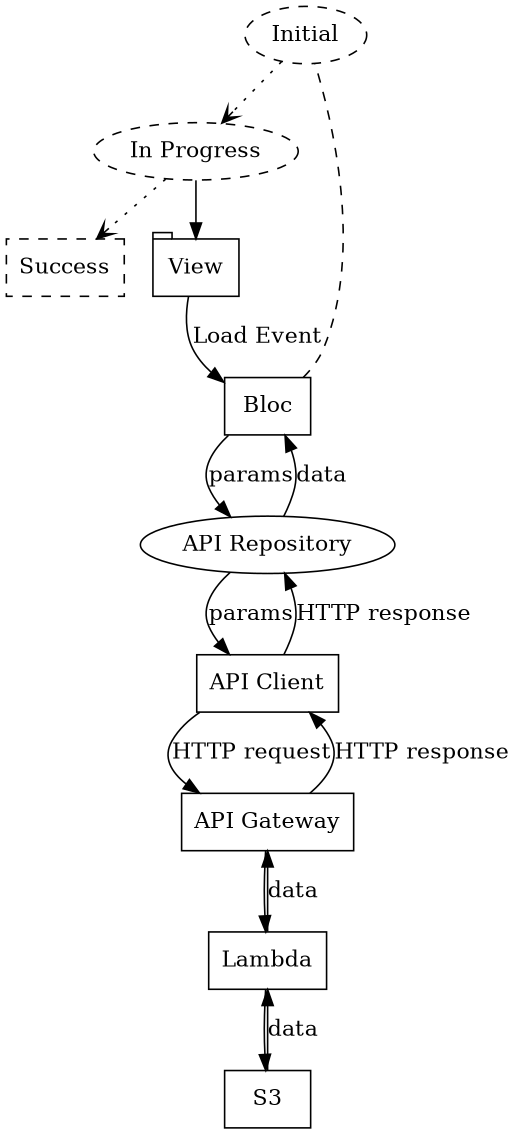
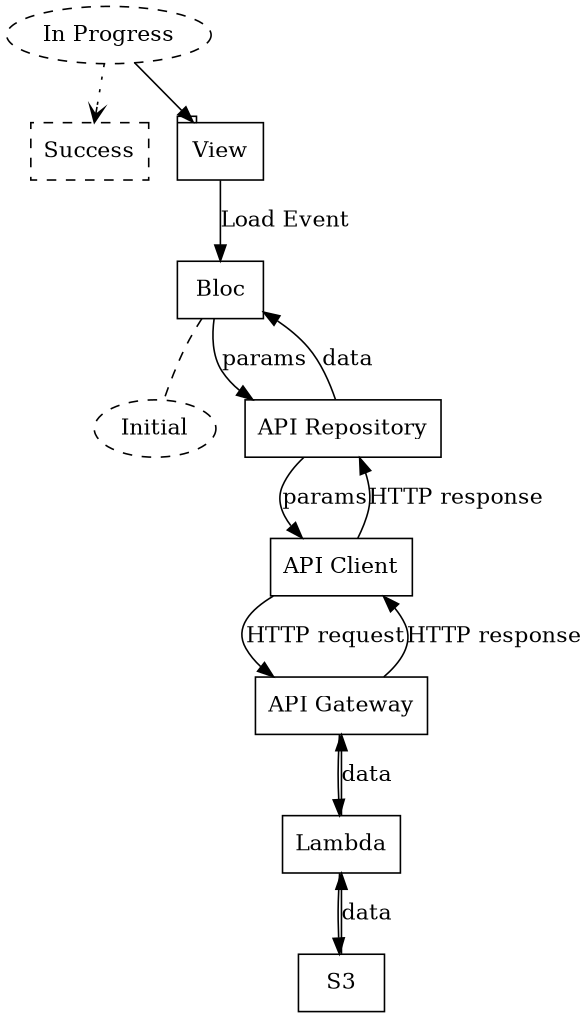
edge "Initial" -> "In Progress": removed
node "API Repository": shape ellipse -> box
